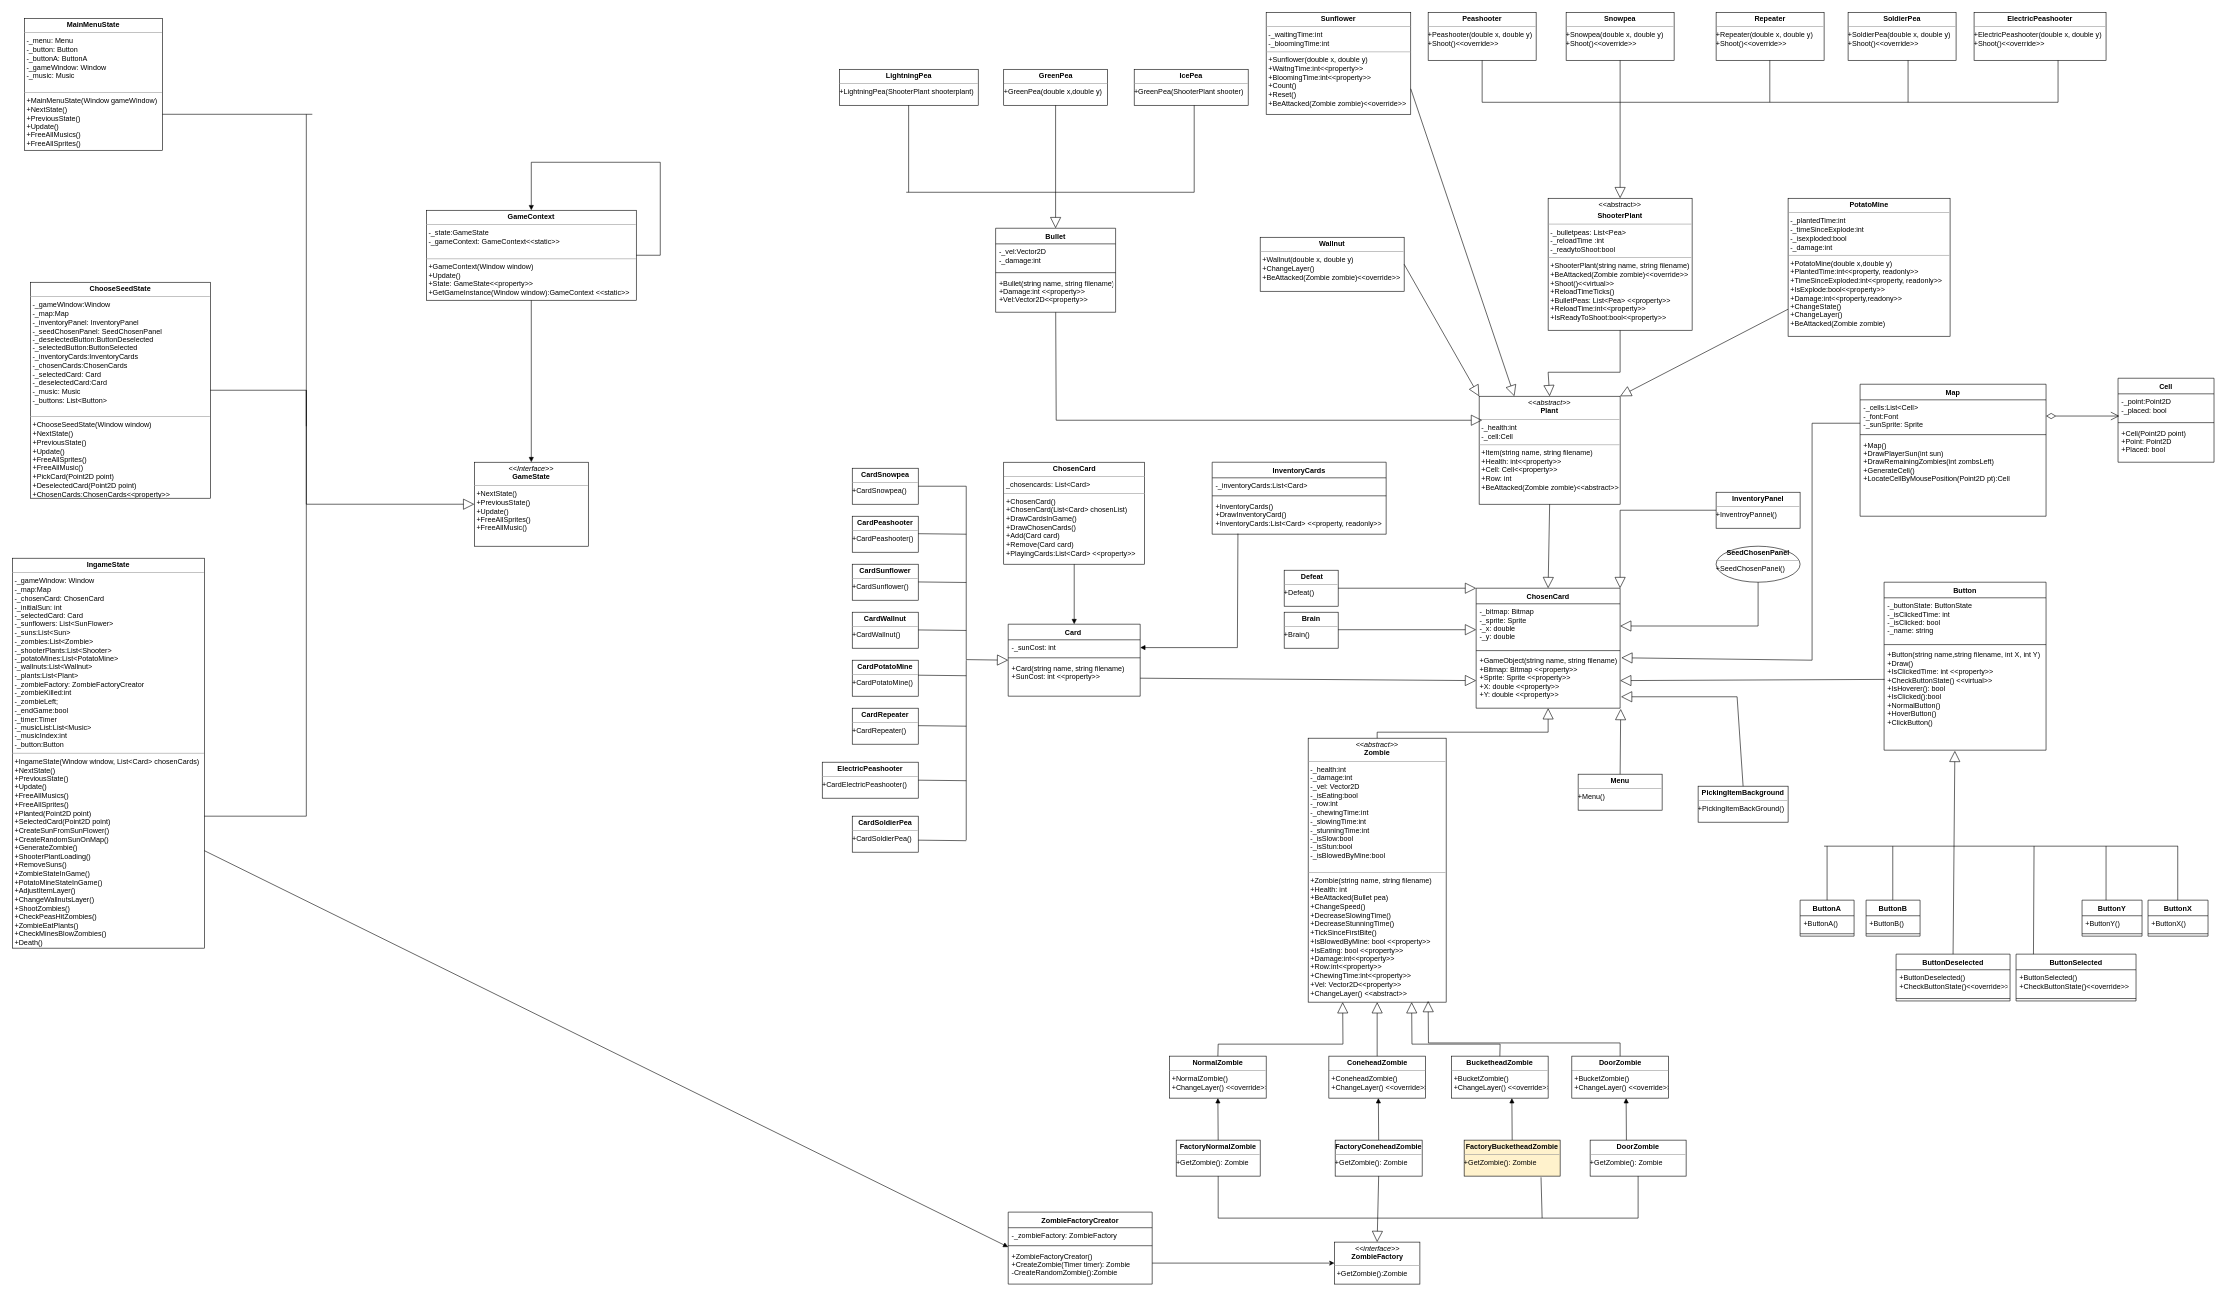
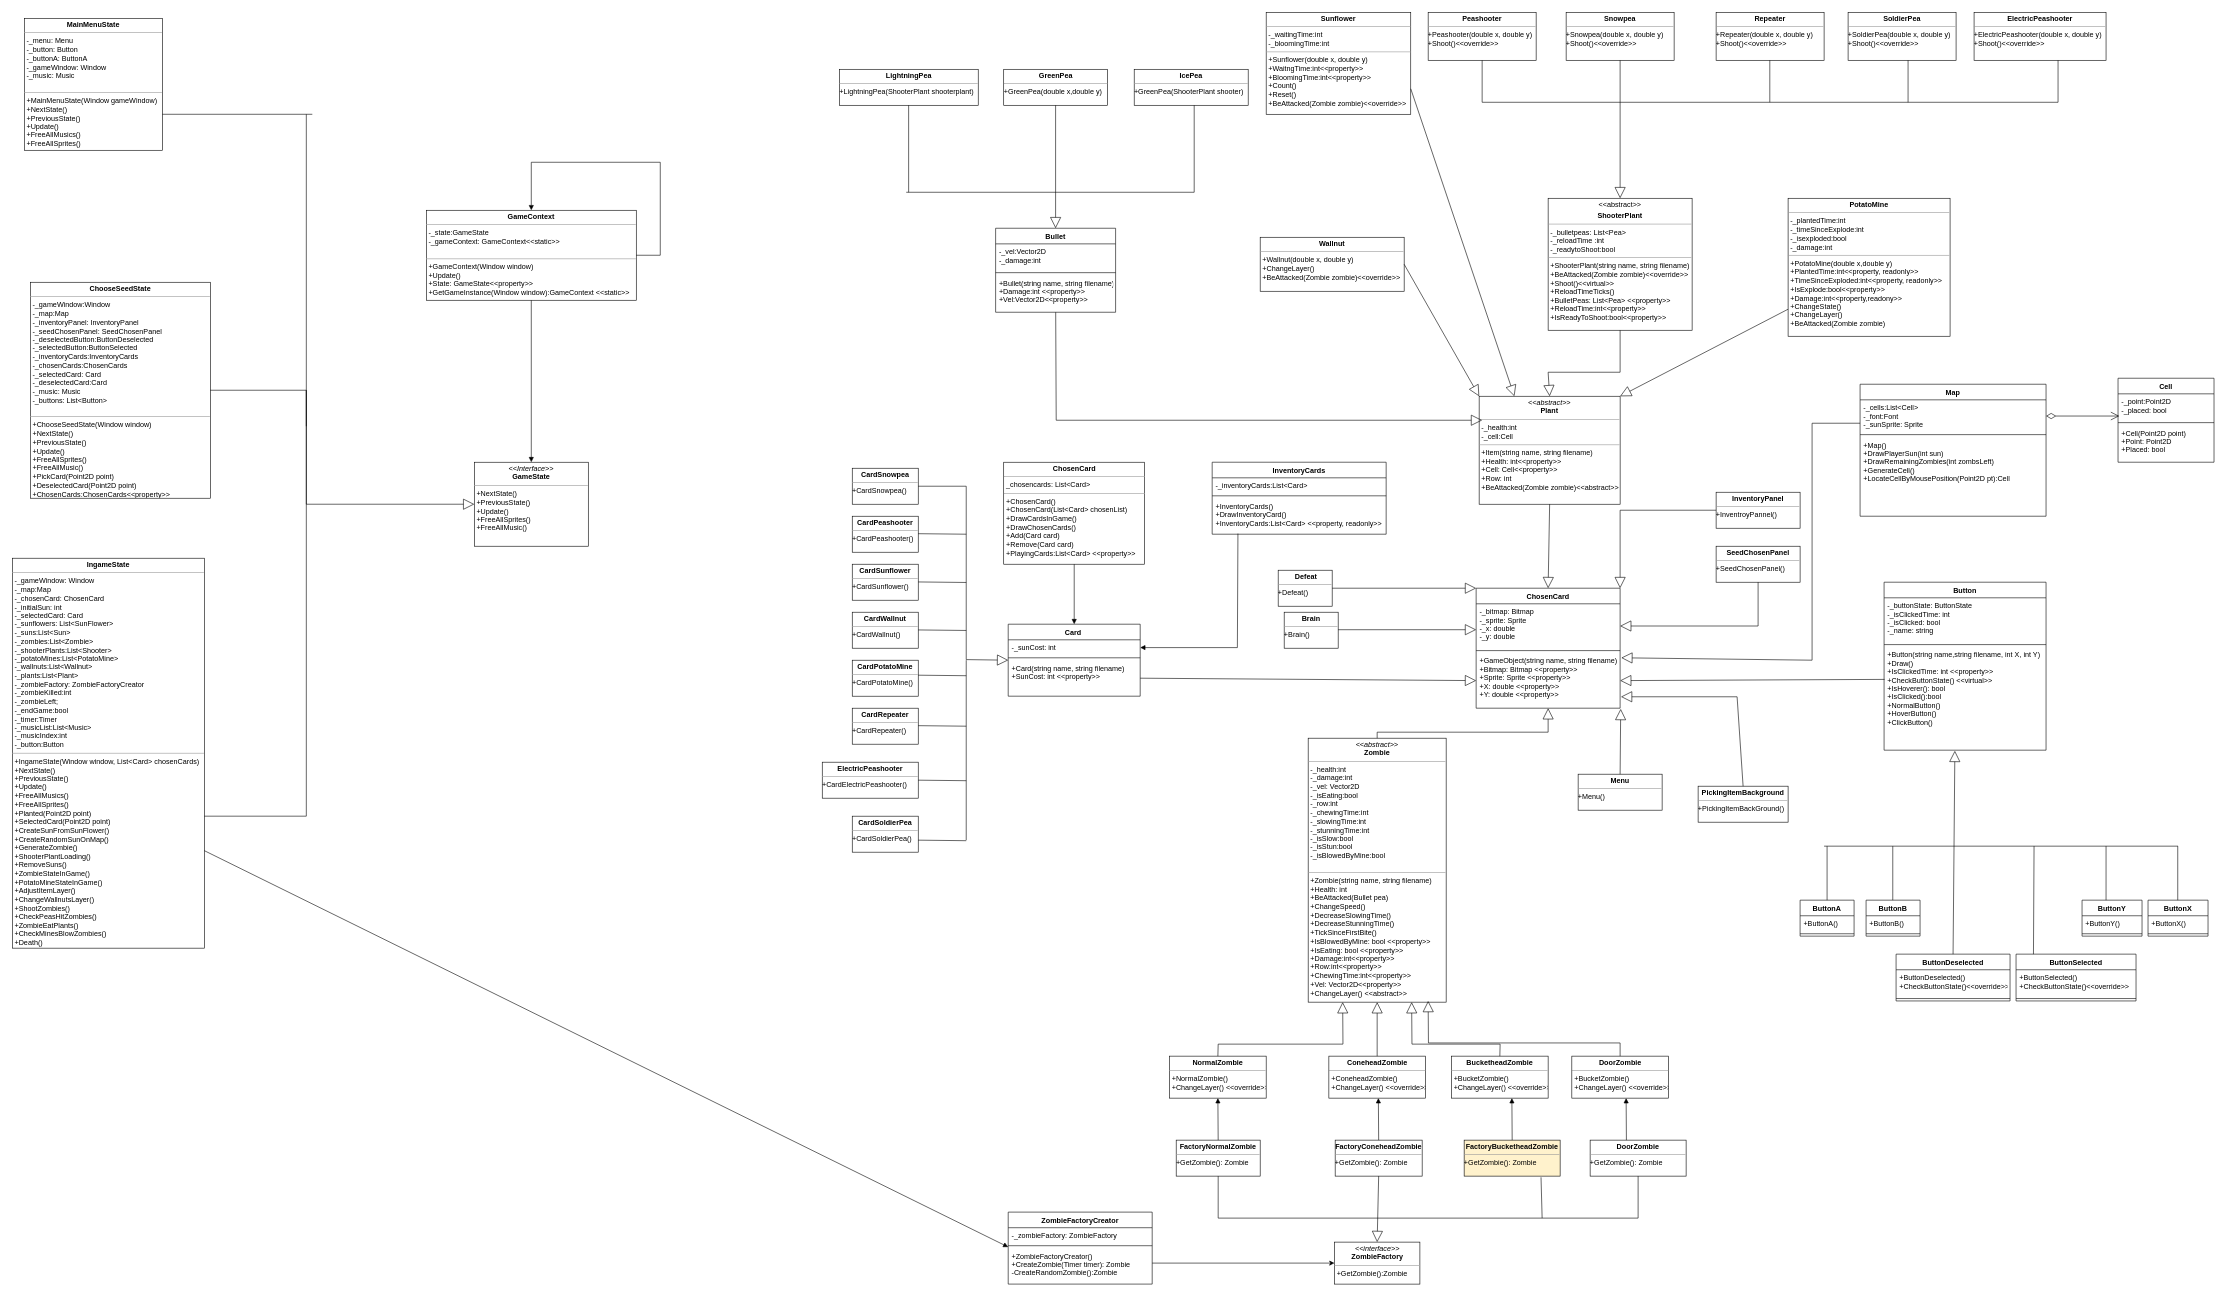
node "SeedChosenPanel +SeedChosenPanel()": shape ellipse -> rectangle
node "Defeat +Defeat()": moved (1311, 588) -> (1305, 588)
